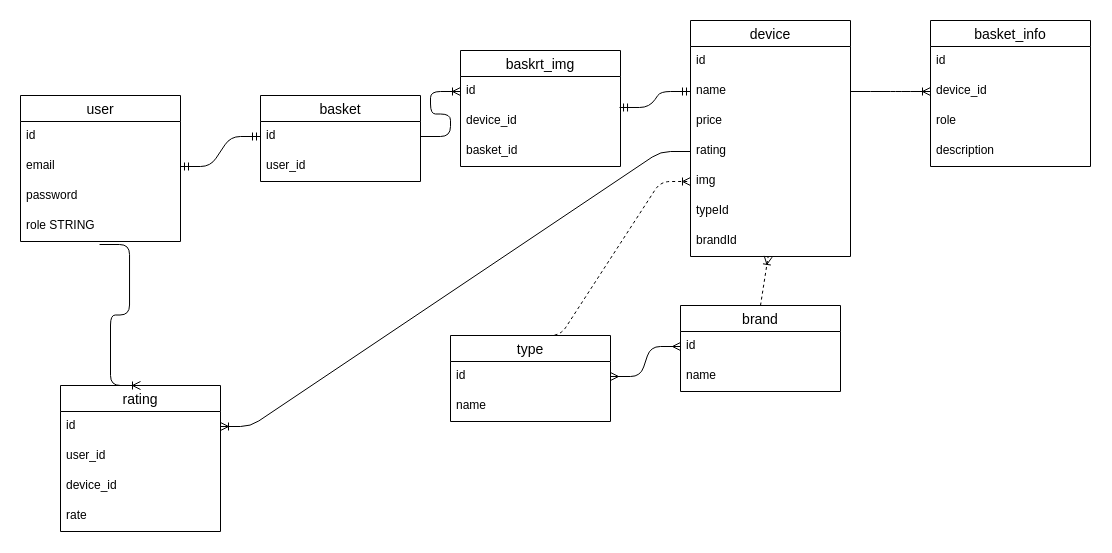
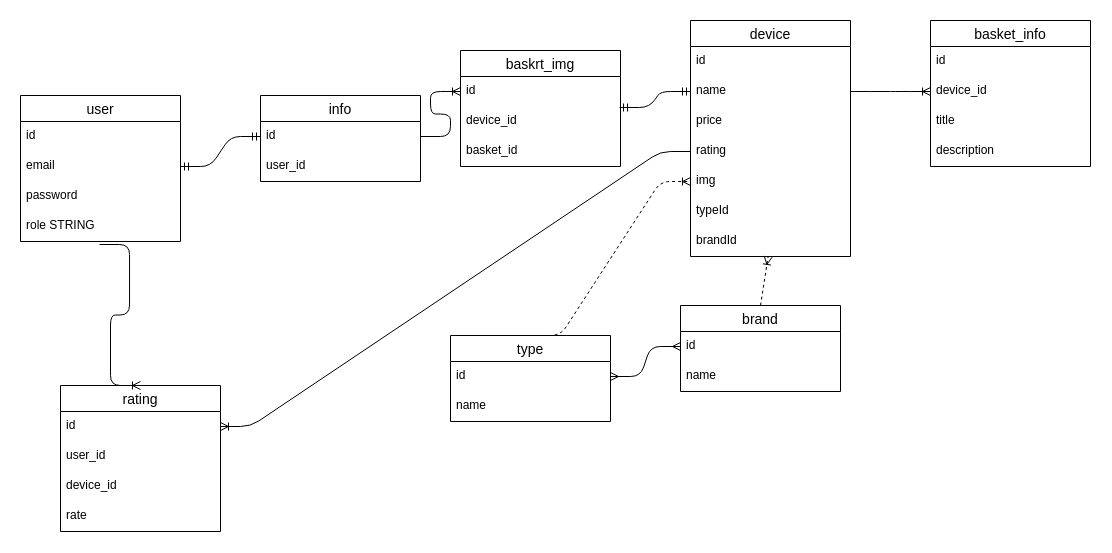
node "basket": label "basket" -> "info"
node "role": label "role" -> "title"
